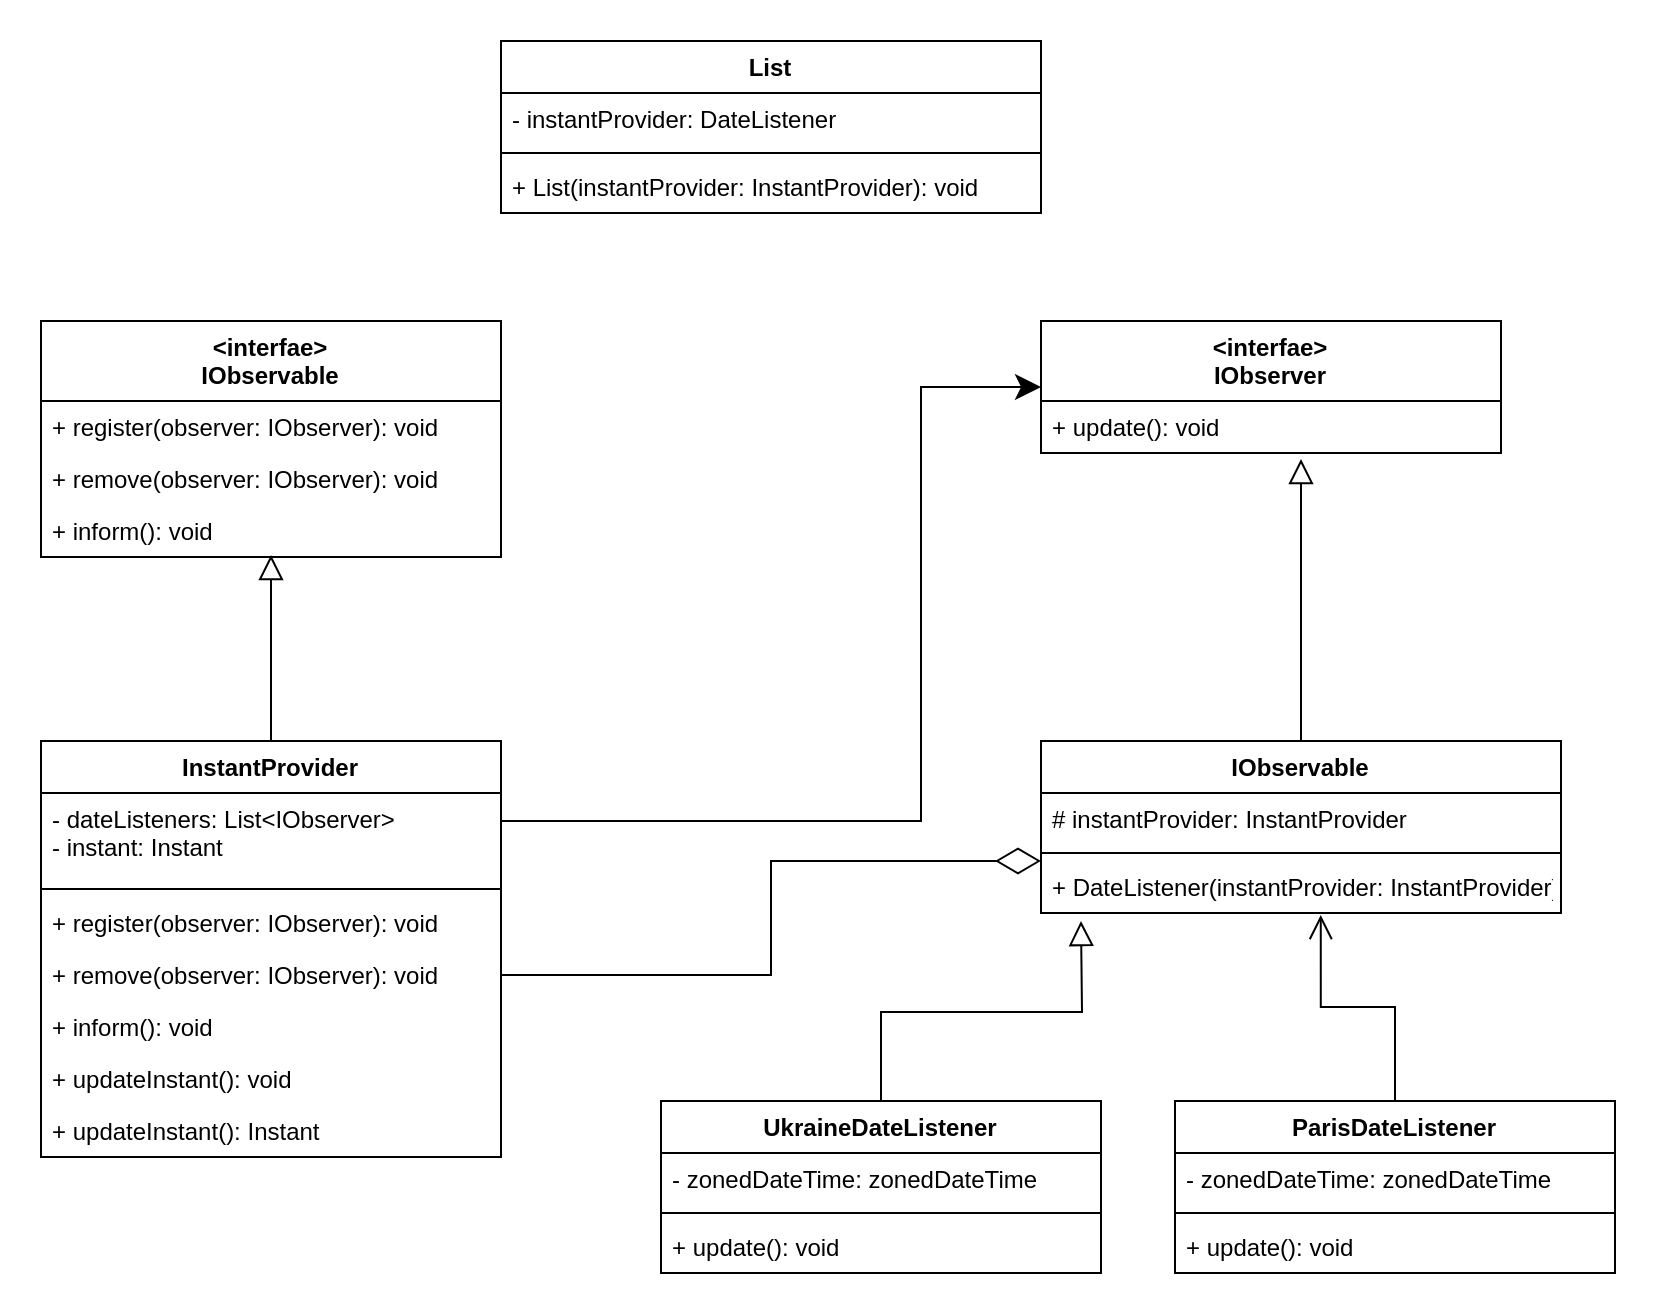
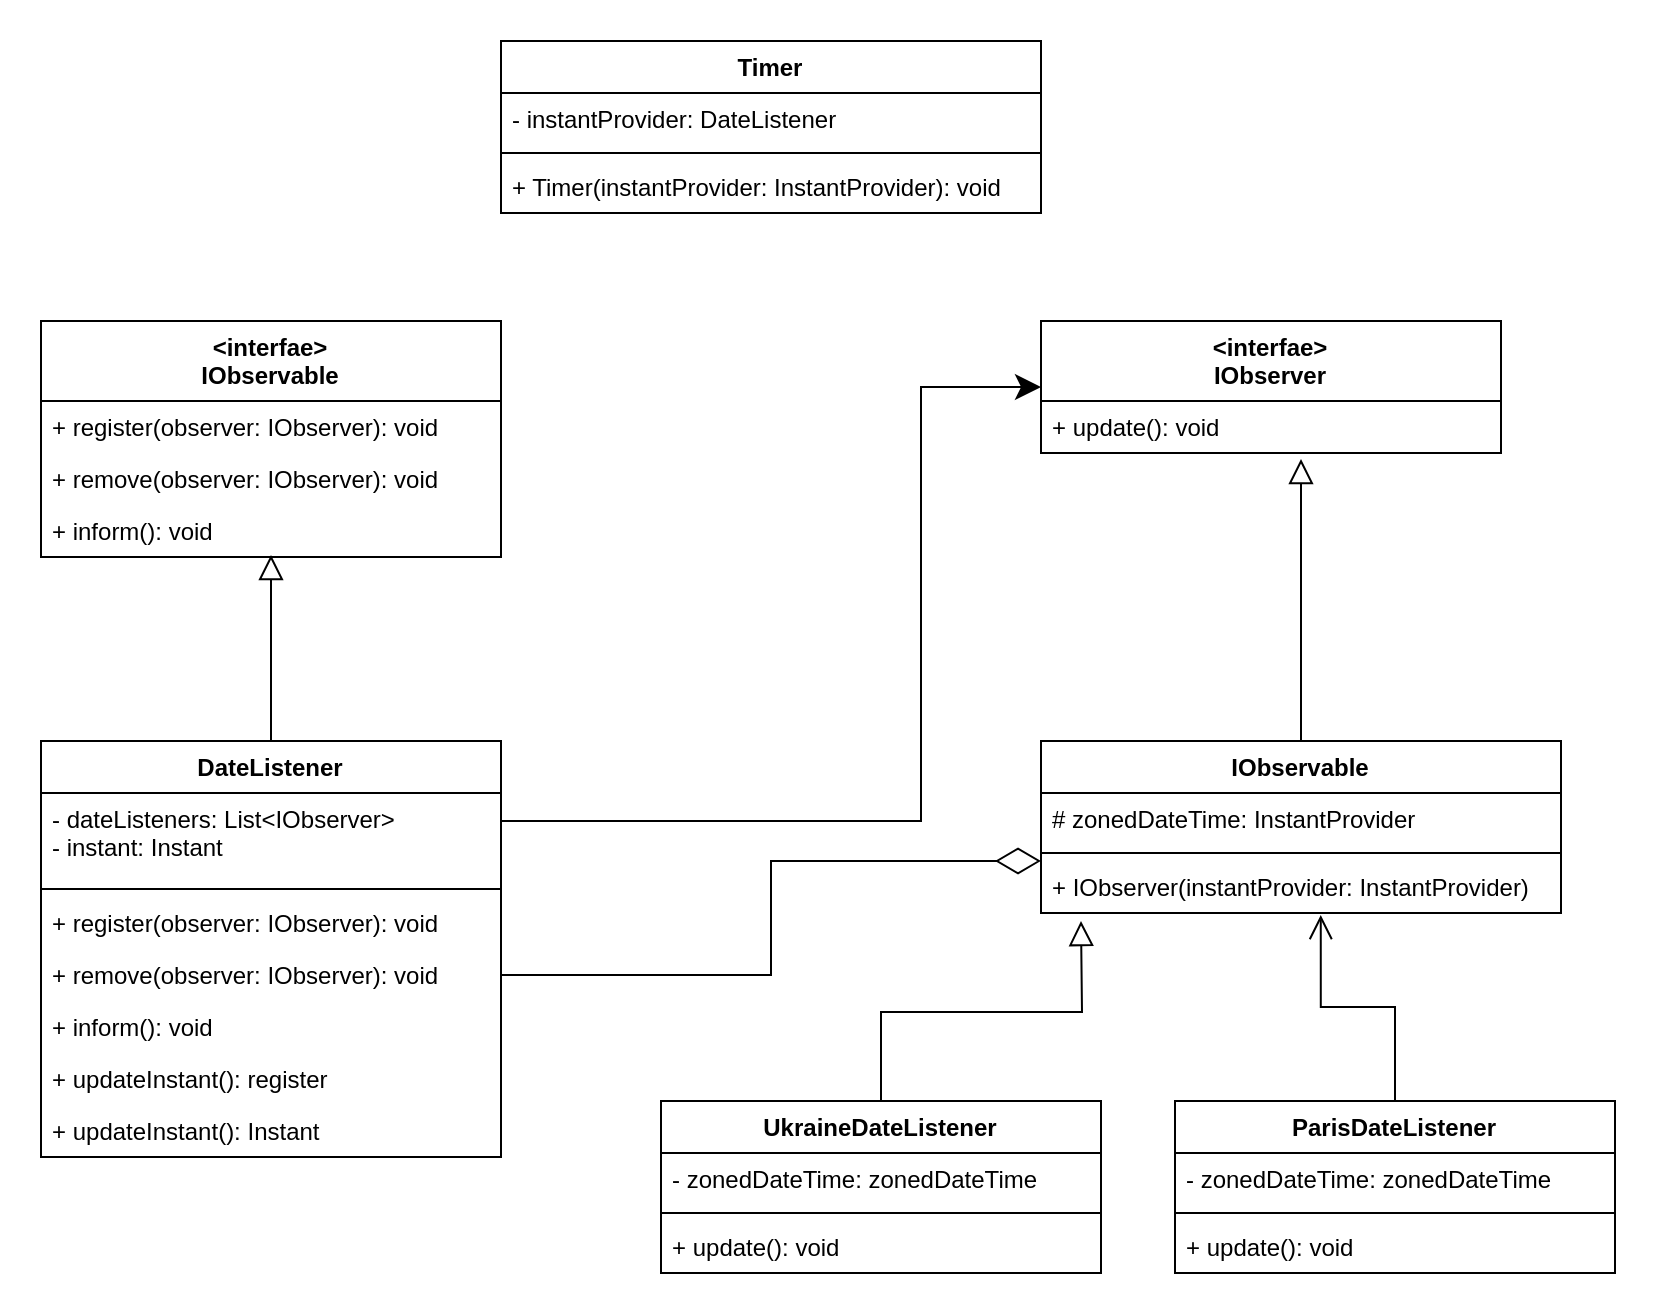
node "List": label "List" -> "Timer"
node "+ List(instantProvider: InstantProvider): void": label "+ List(instantProvider: InstantProvider): void" -> "+ Timer(instantProvider: InstantProvider): void"
node "InstantProvider": label "InstantProvider" -> "DateListener"
node "# instantProvider: InstantProvider": label "# instantProvider: InstantProvider" -> "# zonedDateTime: InstantProvider"
node "+ DateListener(instantProvider: InstantProvider)": label "+ DateListener(instantProvider: InstantProvider)" -> "+ IObserver(instantProvider: InstantProvider)"
node "+ updateInstant(): void": label "+ updateInstant(): void" -> "+ updateInstant(): register"
